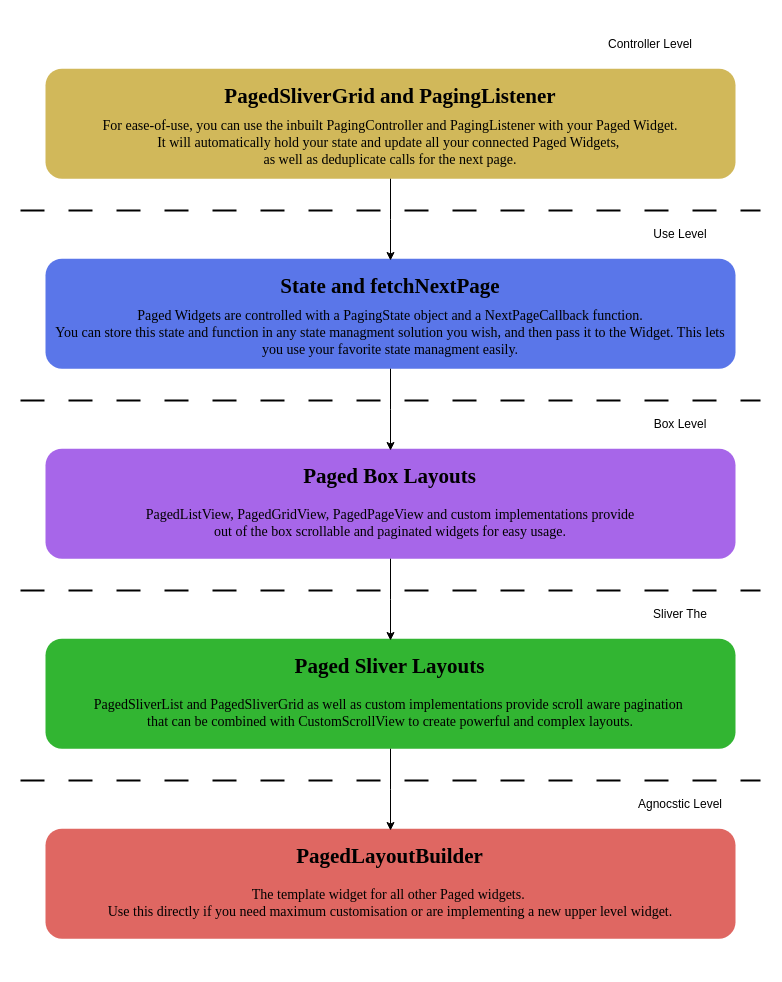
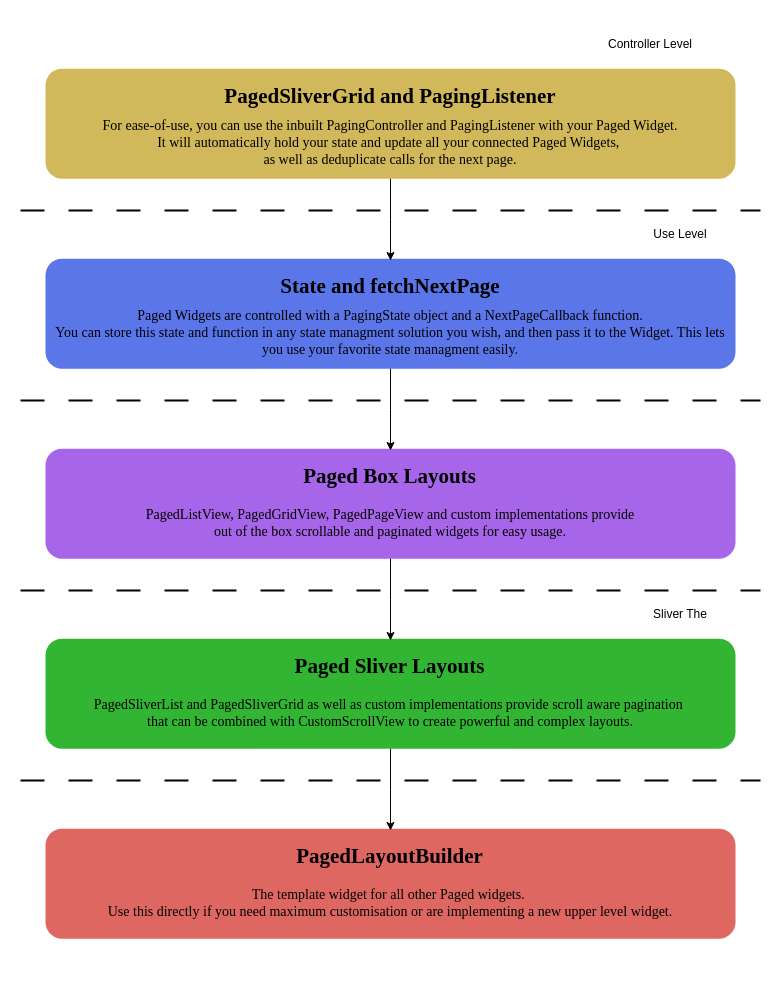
node "Box Level": removed
node "Agnocstic Level": removed
